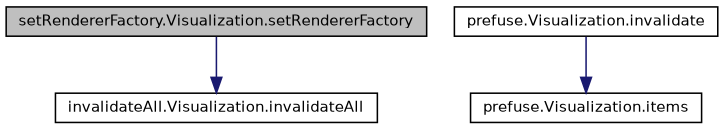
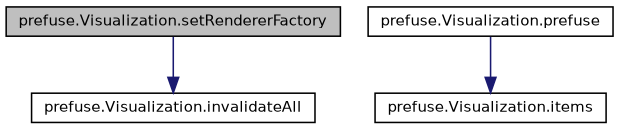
node "setRendererFactory.Visualization.setRendererFactory": label "setRendererFactory.Visualization.setRendererFactory" -> "prefuse.Visualization.setRendererFactory"
node "prefuse.Visualization.invalidate": label "prefuse.Visualization.invalidate" -> "prefuse.Visualization.prefuse"
node "invalidateAll.Visualization.invalidateAll": label "invalidateAll.Visualization.invalidateAll" -> "prefuse.Visualization.invalidateAll"
